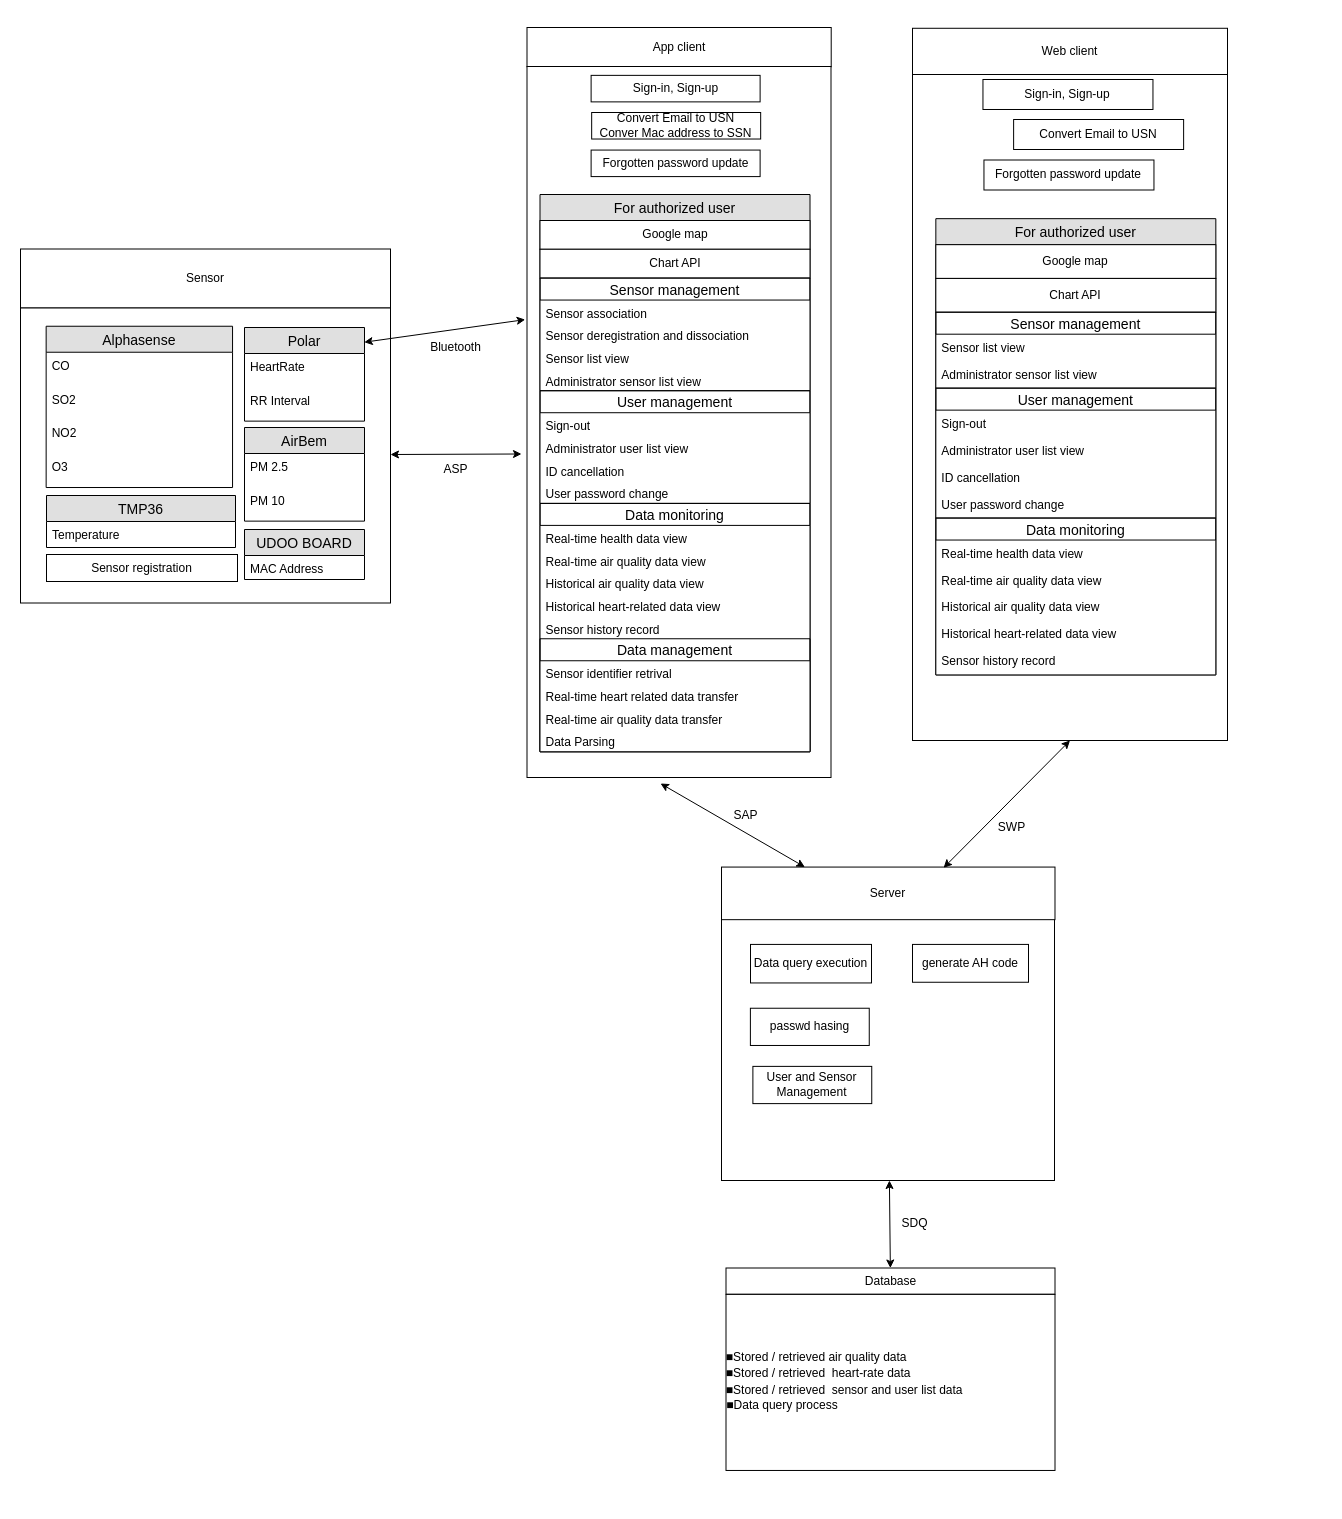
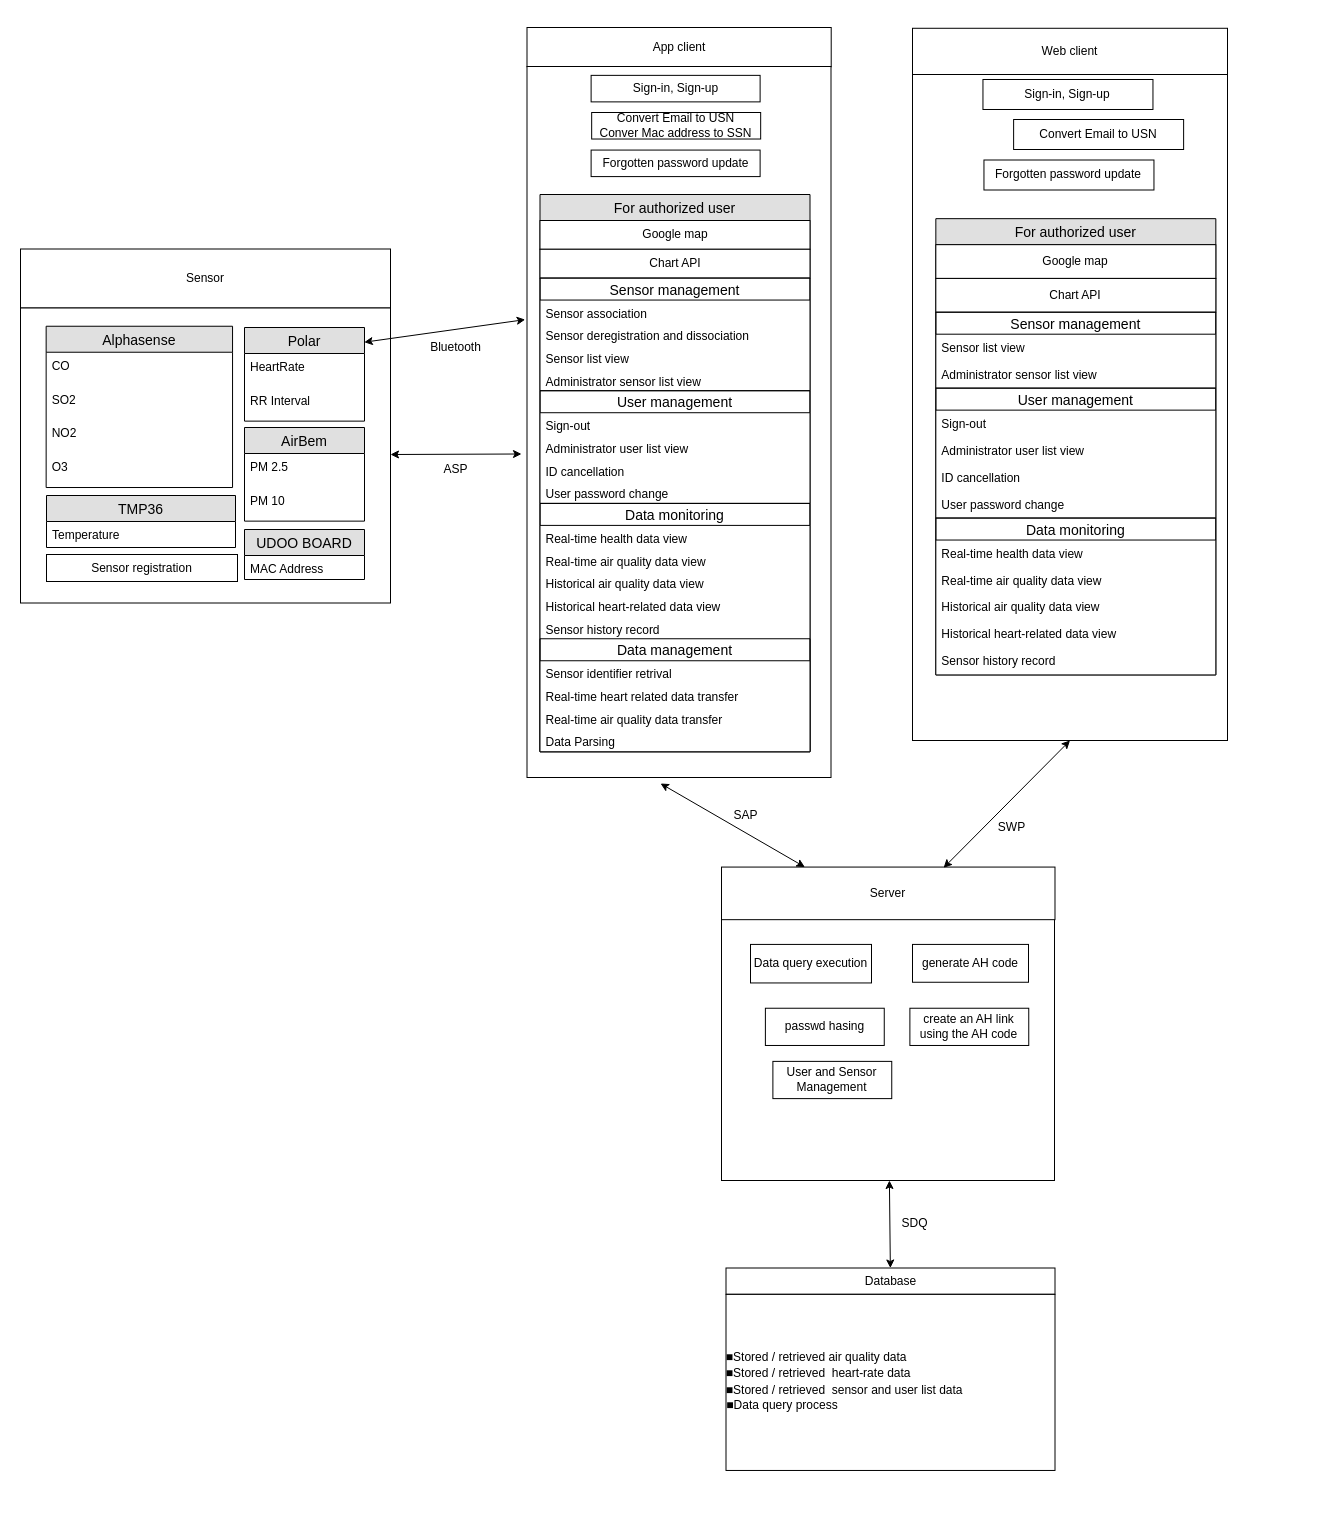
node "passwd hasing": moved (810, 1027) -> (825, 1027)
node "create an AH link using the AH code": added
node "User and Sensor Management": moved (812, 1085) -> (832, 1080)
